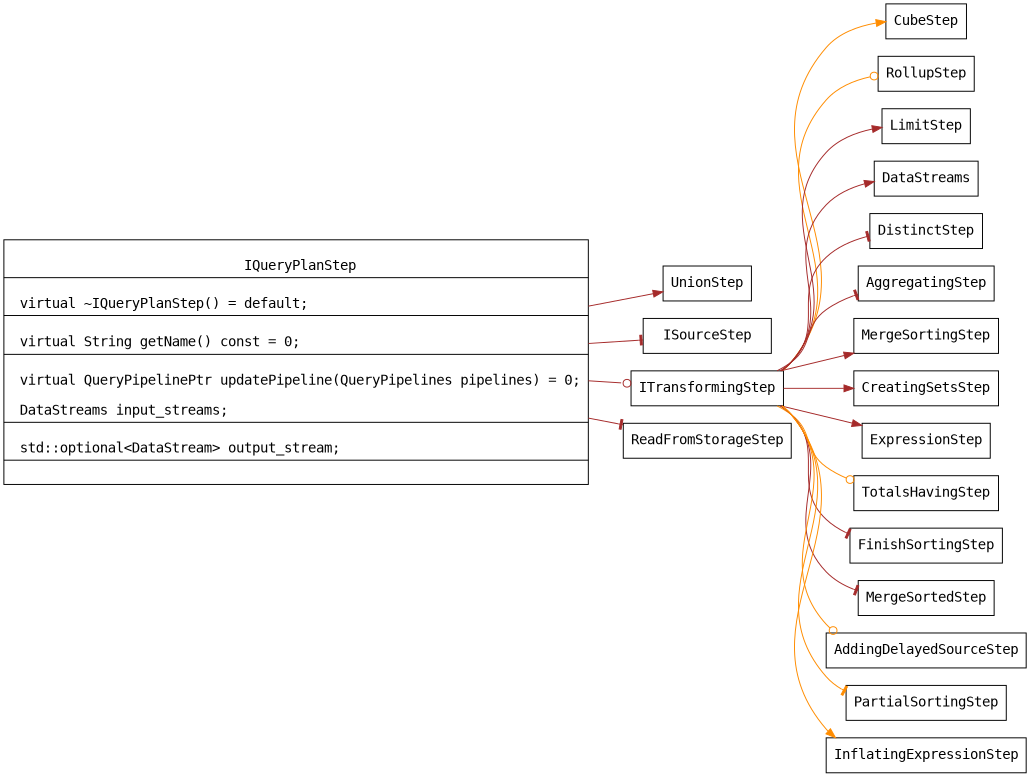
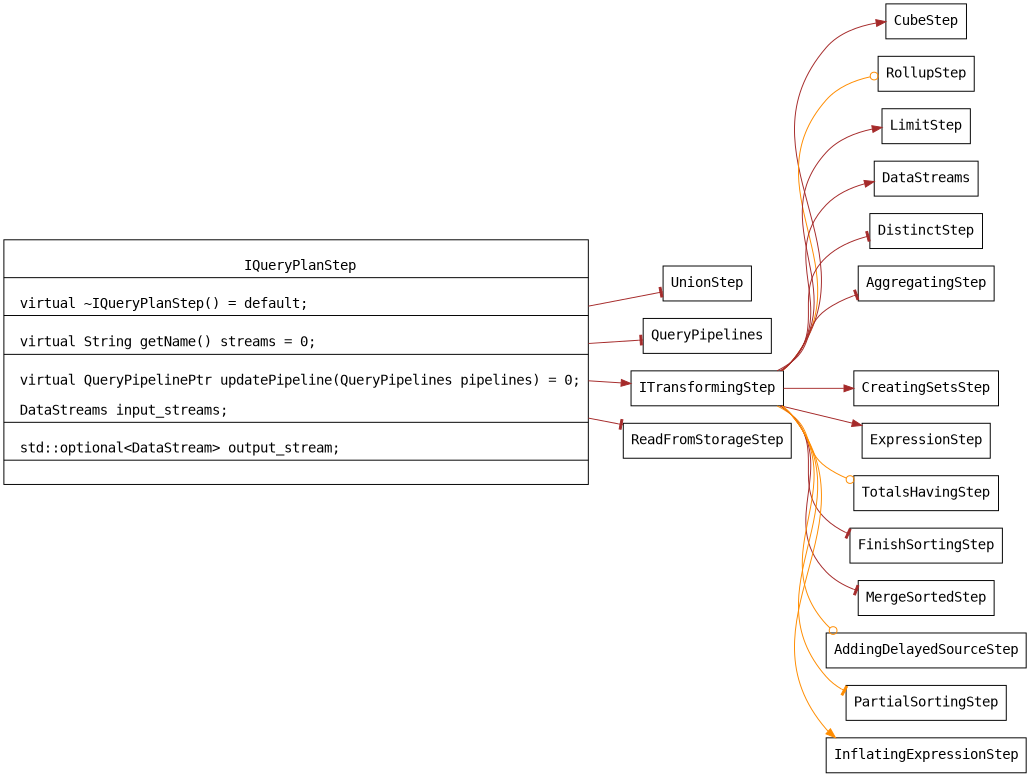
edge "ITransformingStep" -> "CubeStep": color darkorange -> brown
edge "IQueryPlanStep" -> "UnionStep": arrowhead normal -> tee
node "ISourceStep": label "ISourceStep" -> "QueryPipelines"
node "MergeSortingStep": removed
node "IQueryPlanStep": text "virtual String getName() const = 0;" -> "virtual String getName() streams = 0;"
edge "IQueryPlanStep" -> "ITransformingStep": arrowhead odot -> normal
